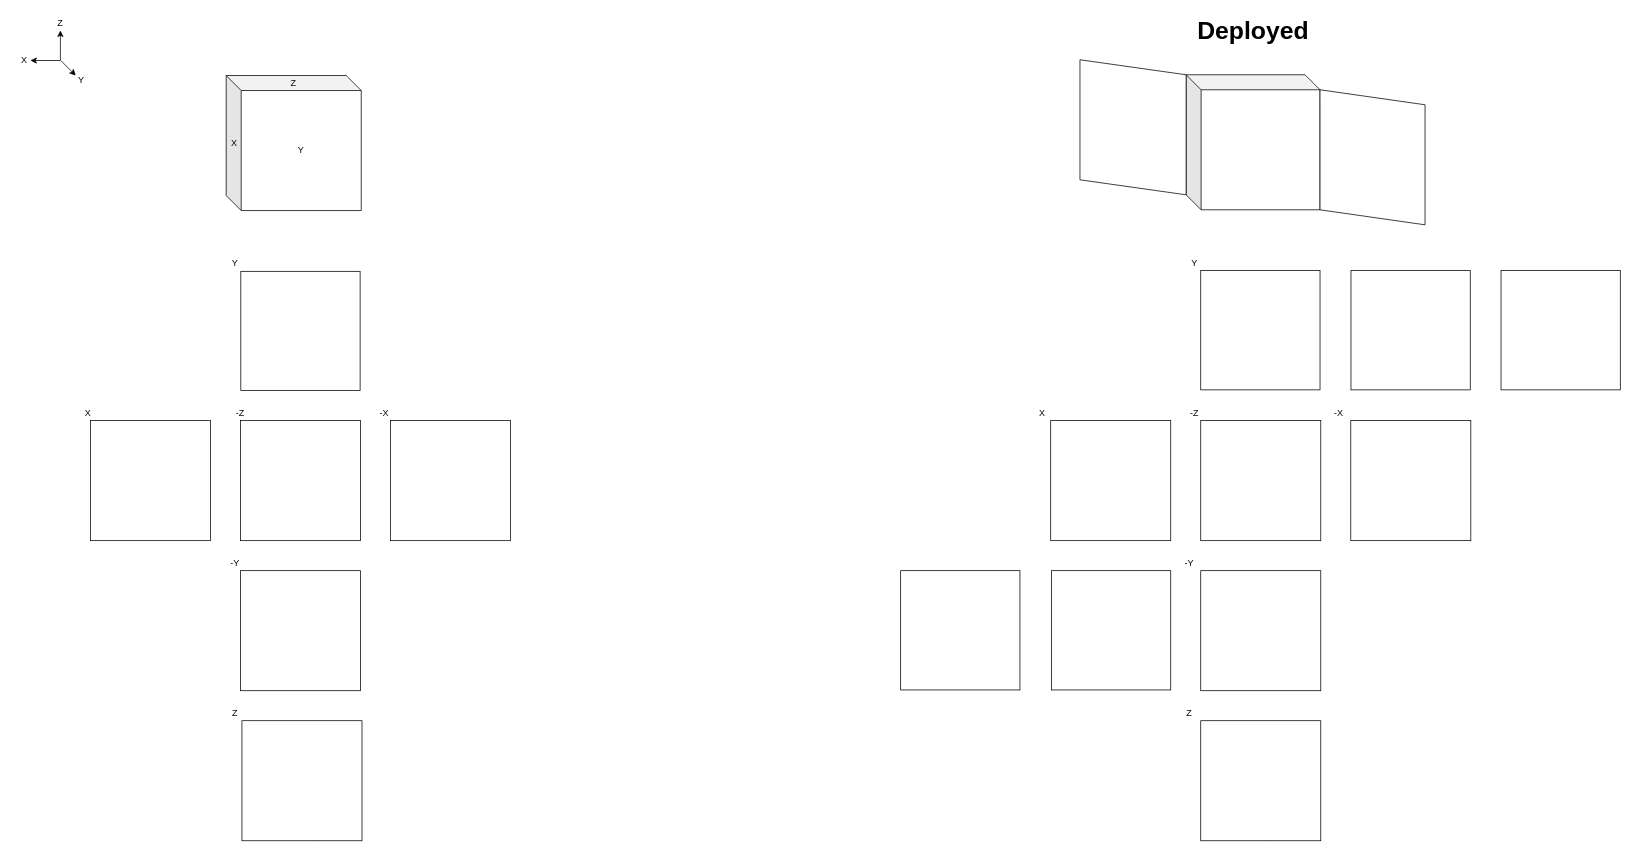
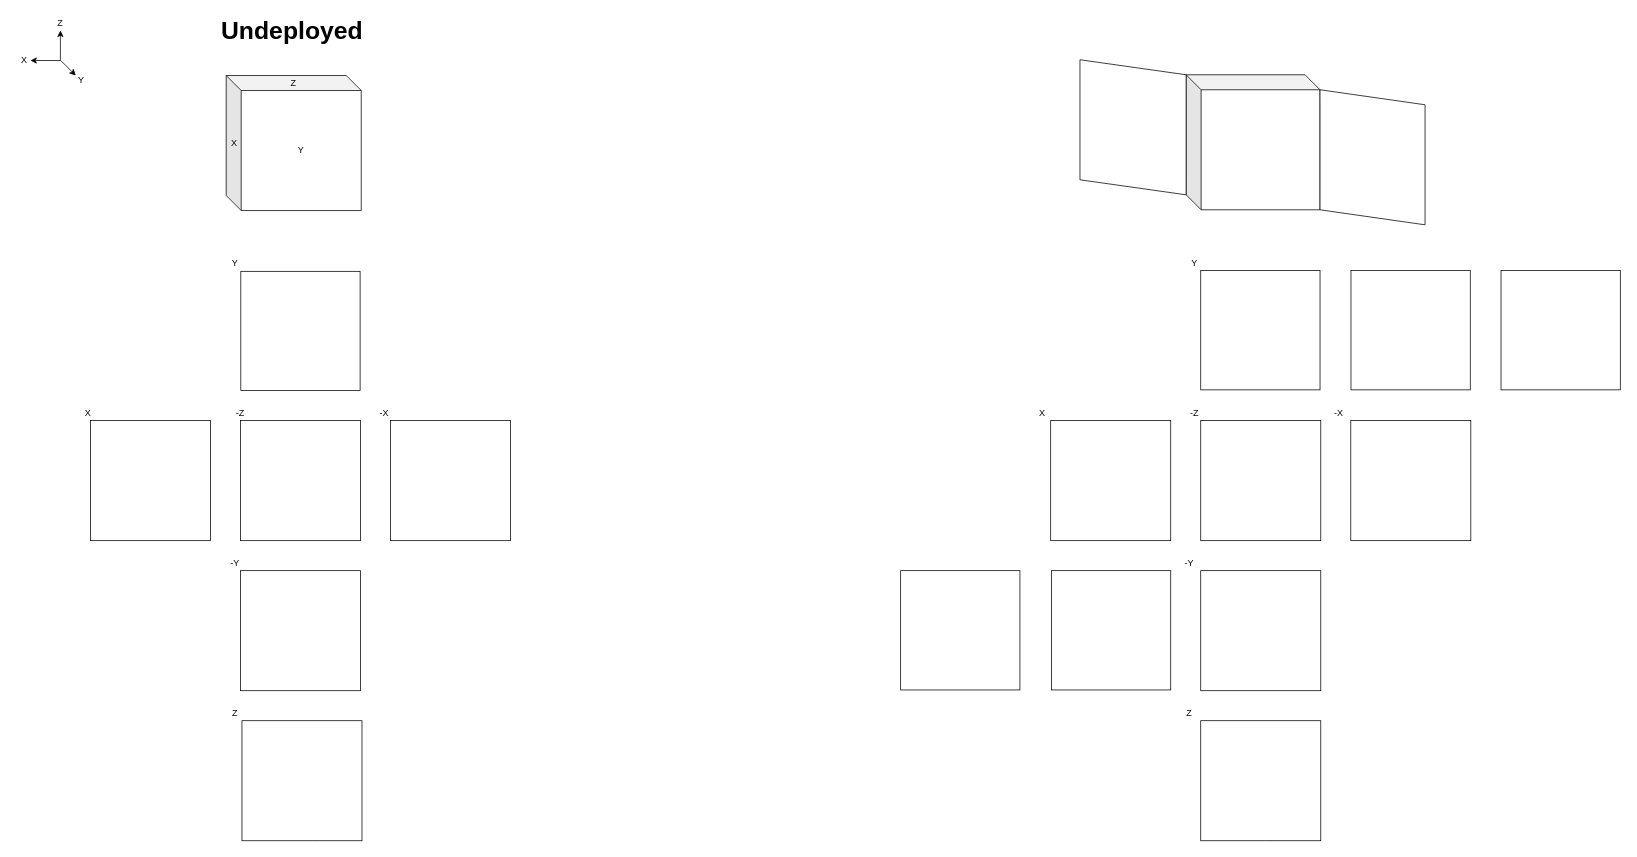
node "Undeployed": added
node "Deployed": removed
